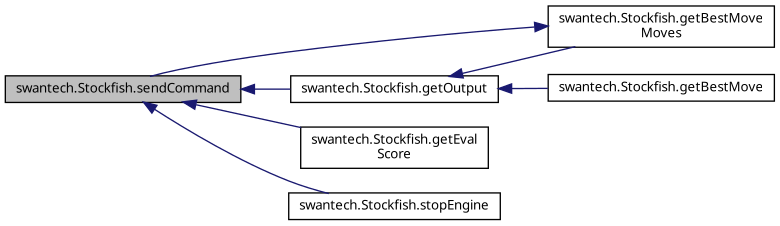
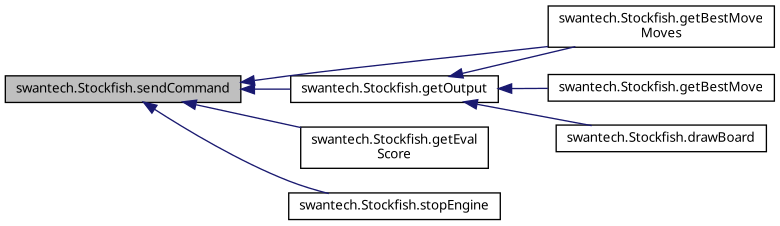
edge "swantech.Stockfish.sendCommand" -> "swantech.Stockfish.getBestMove Moves": reversed
node "swantech.Stockfish.drawBoard": added
